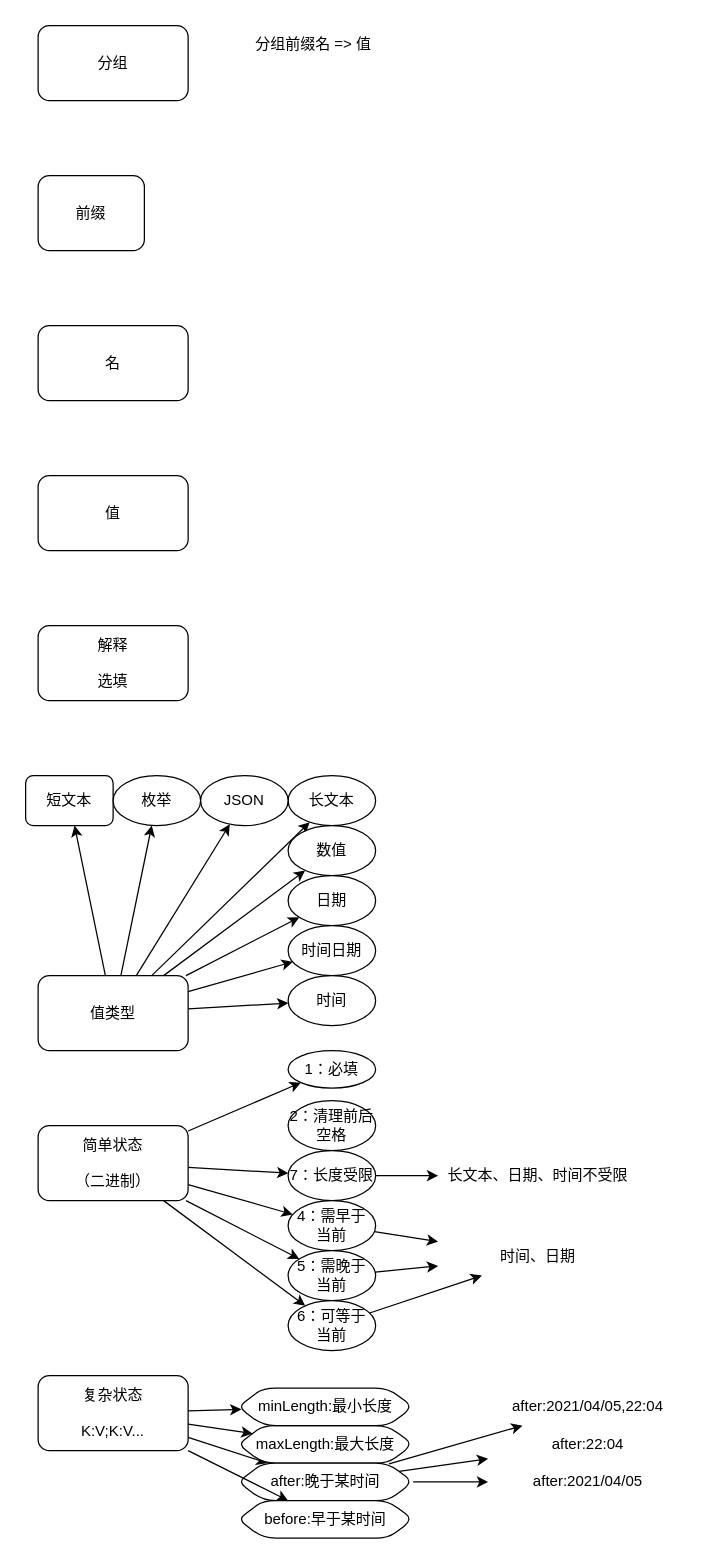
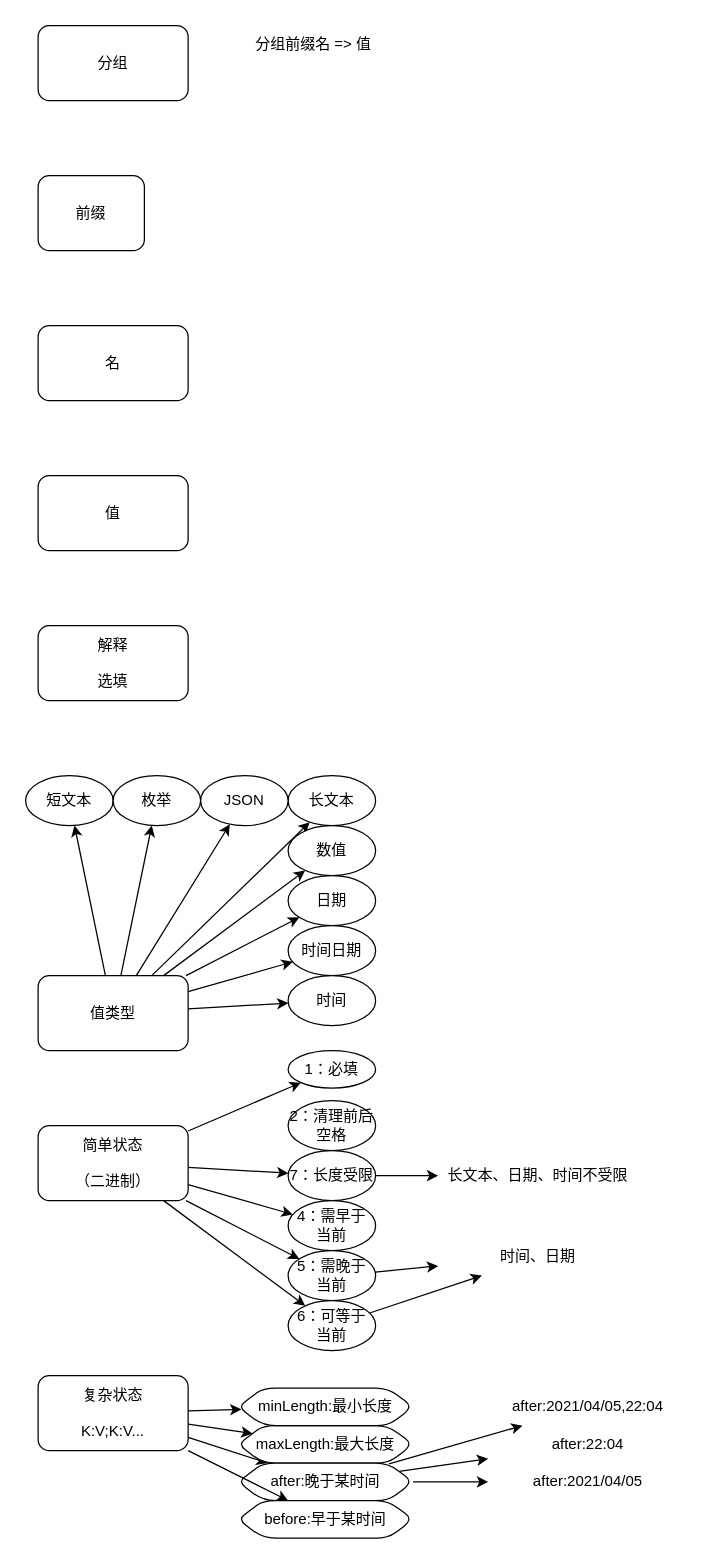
node "短文本": shape rounded rectangle -> ellipse
edge "4：需早于 当前" -> "时间、日期": removed
